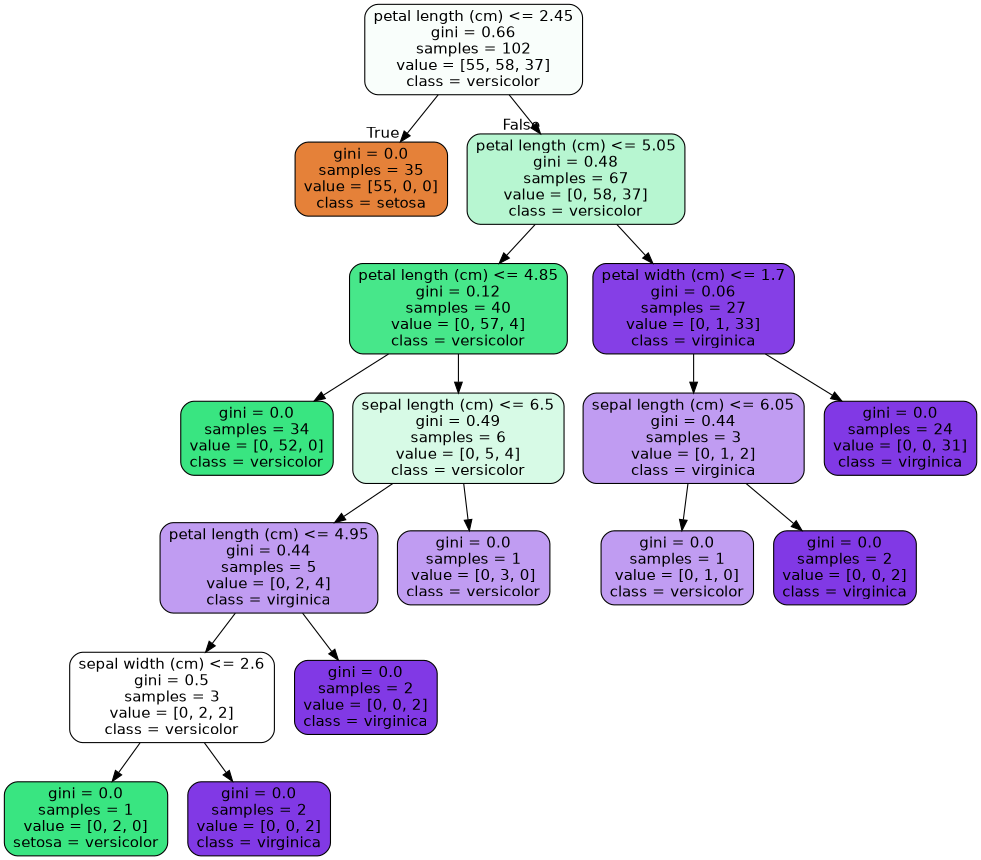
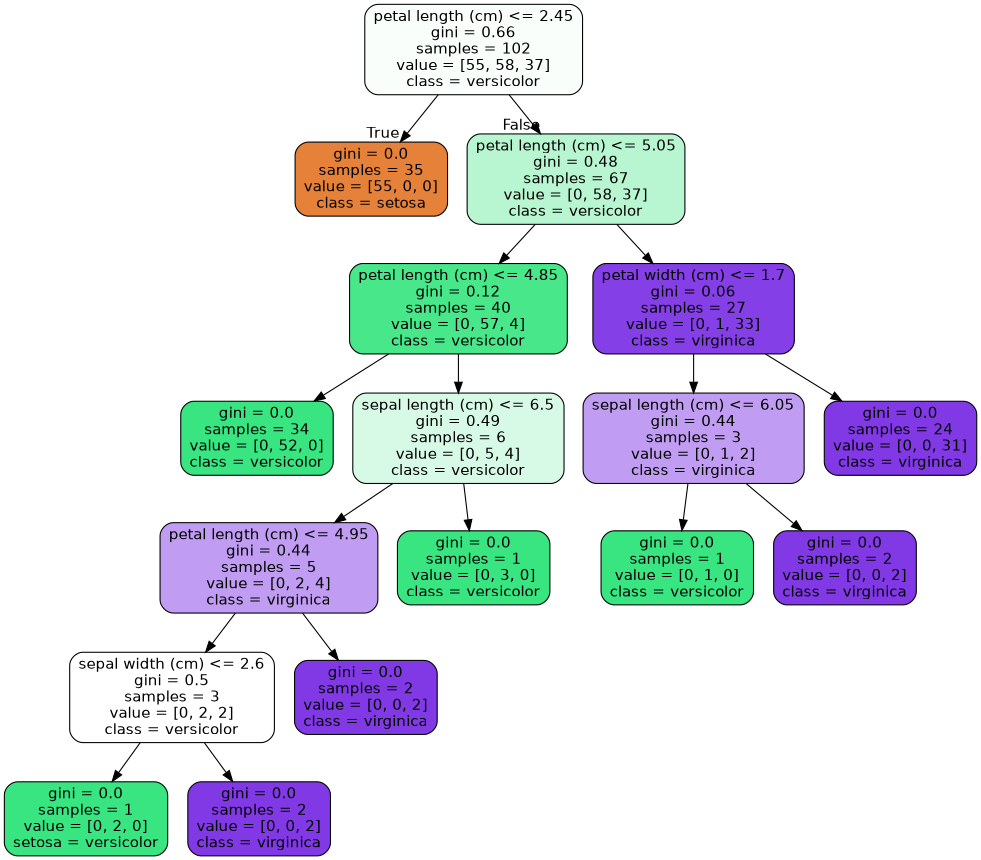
node "gini = 0.0 samples = 1 value = [0, 3, 0] class = versicolor": fillcolor #c09cf2 -> #39e581
node "gini = 0.0 samples = 1 value = [0, 1, 0] class = versicolor": fillcolor #c09cf2 -> #39e581
